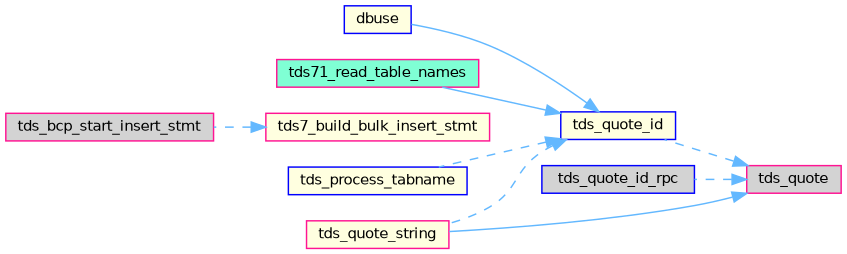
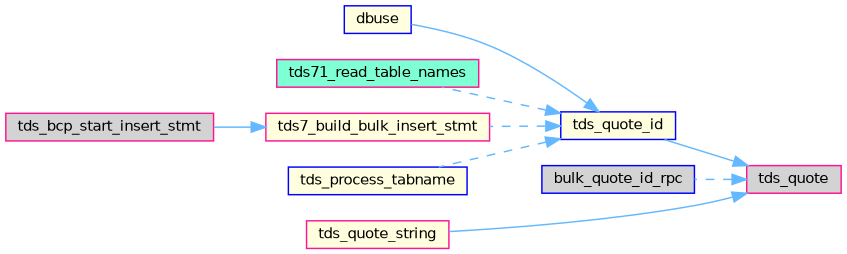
edge "tds71_read_table_names" -> "tds_quote_id": style solid -> dashed
edge "tds_bcp_start_insert_stmt" -> "tds7_build_bulk_insert_stmt": style dashed -> solid
edge "tds_quote_id" -> "tds_quote": style dashed -> solid
node "tds_quote_id_rpc": label "tds_quote_id_rpc" -> "bulk_quote_id_rpc"
edge "tds_quote_string" -> "tds_quote_id": now "tds7_build_bulk_insert_stmt" -> "tds_quote_id"
